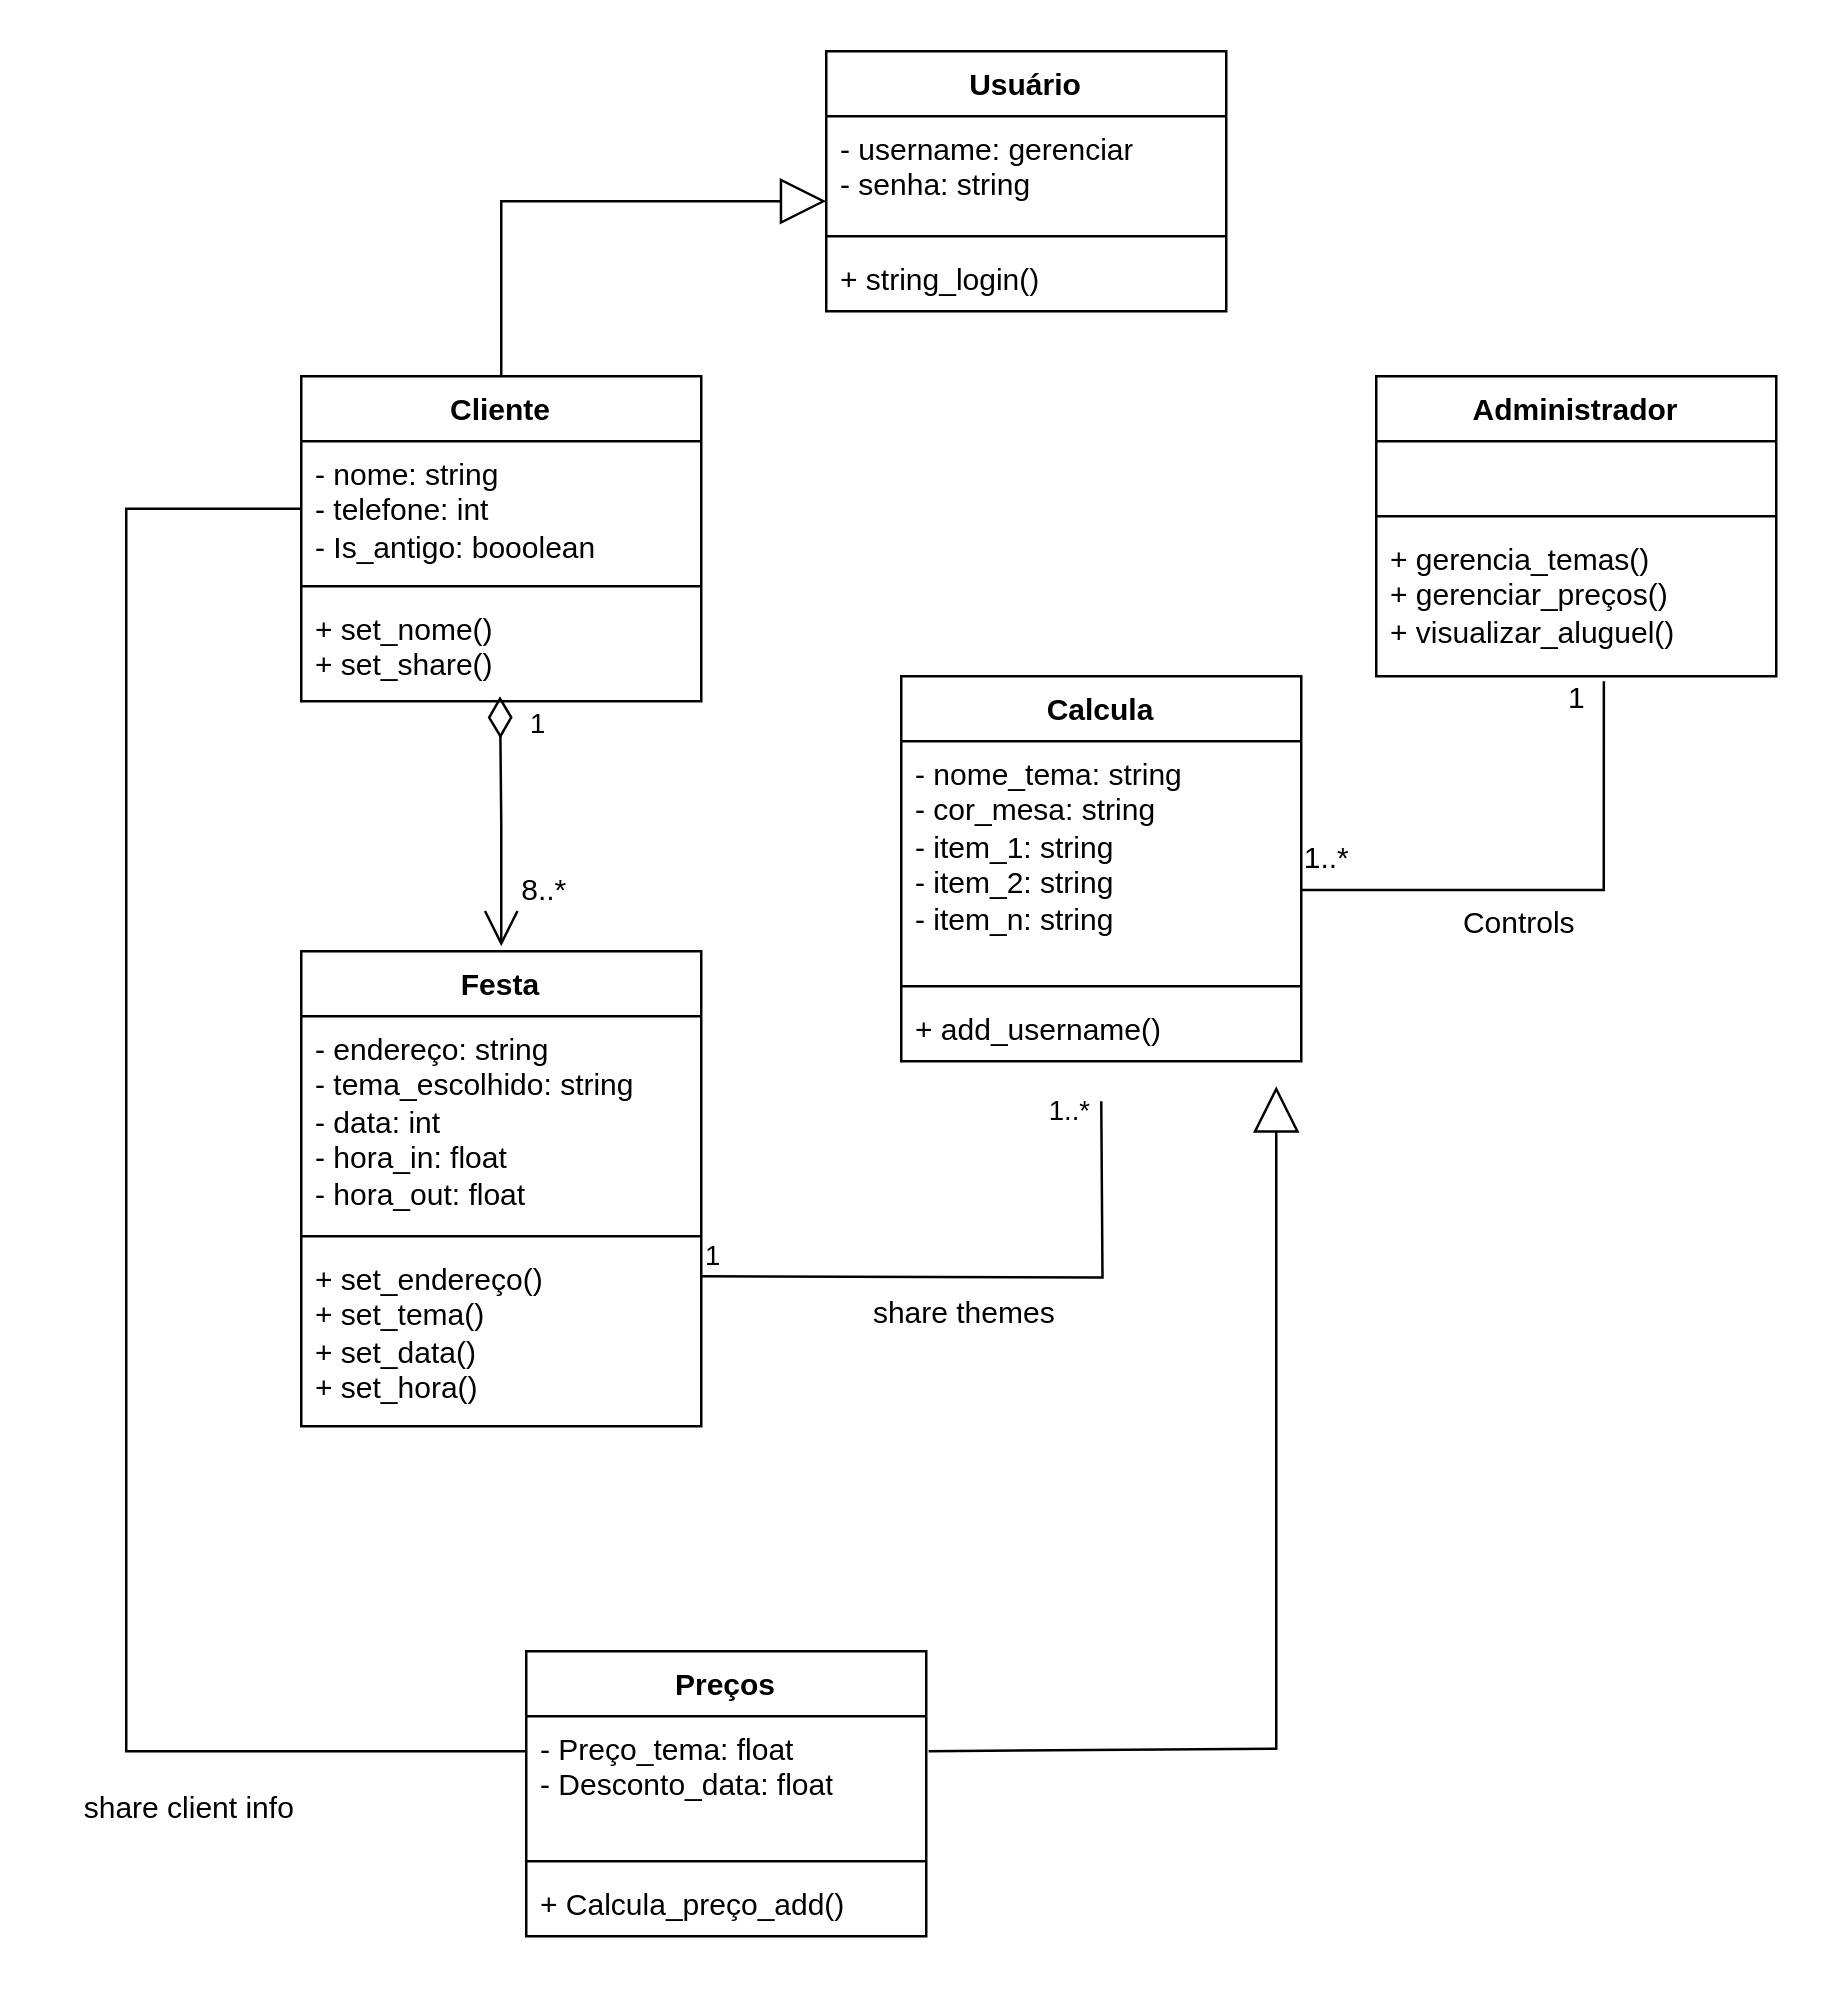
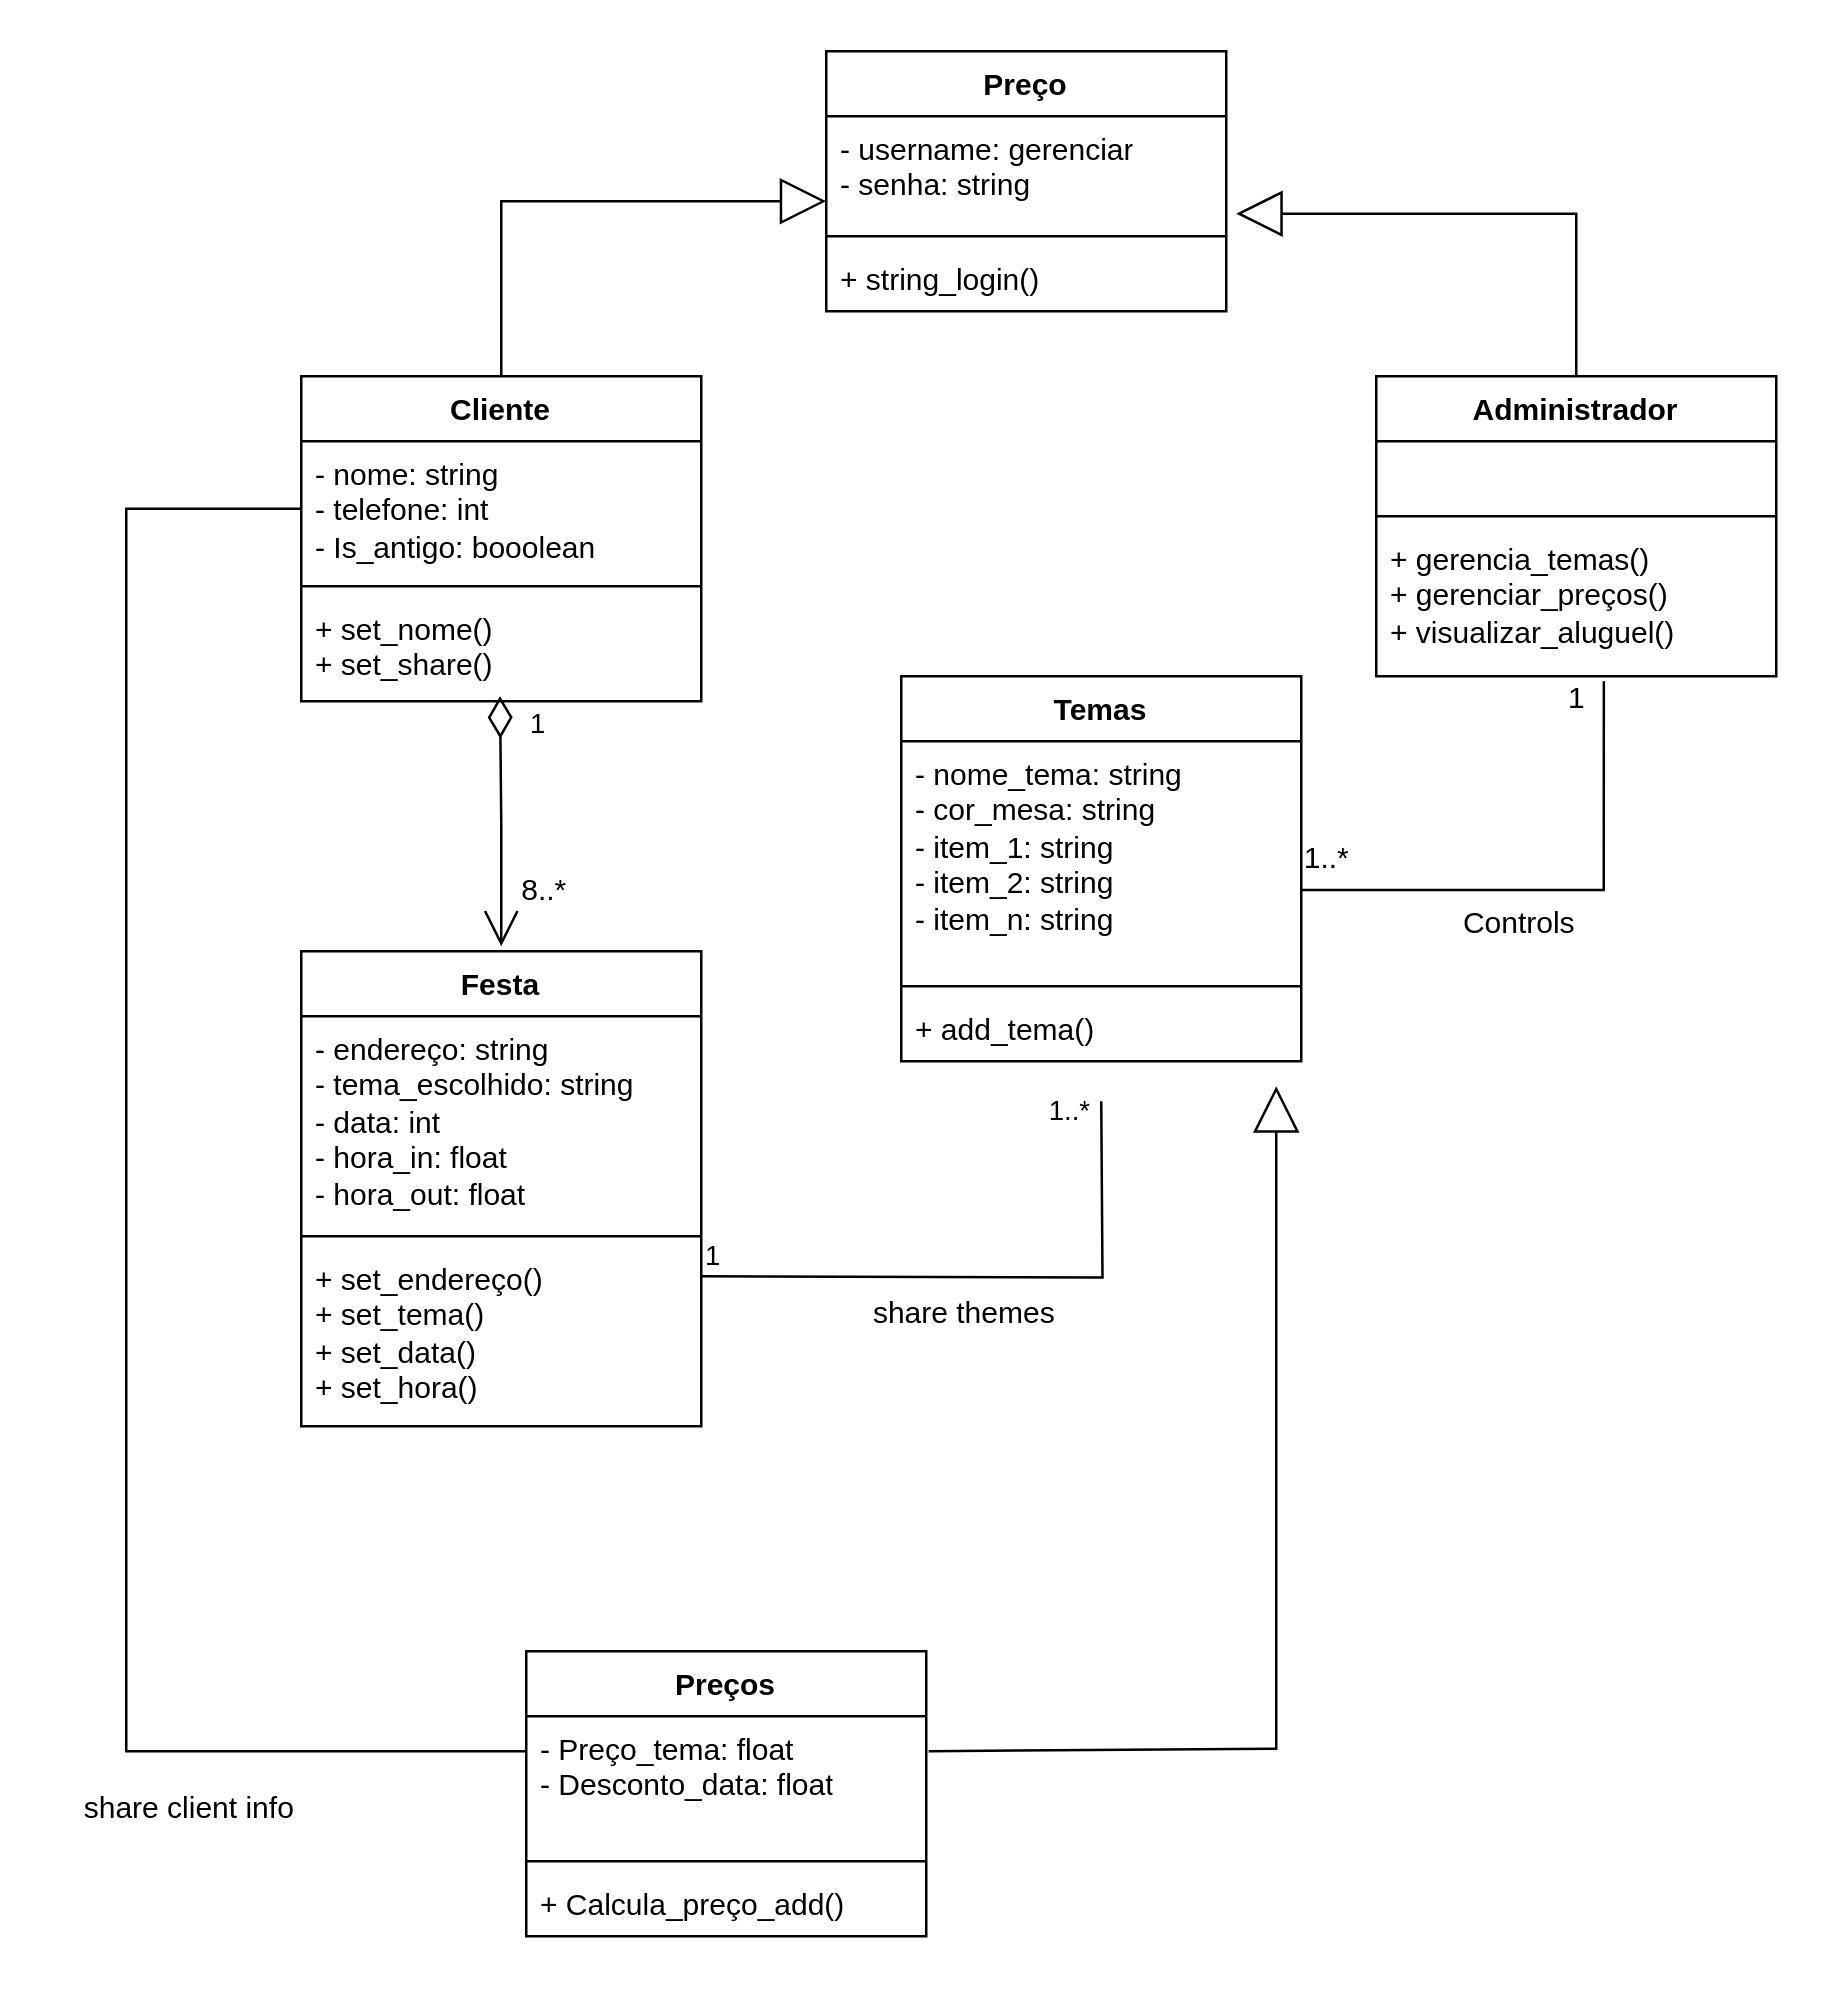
node "Usuário": label "Usuário" -> "Preço"
edge "Administrador" -> "- username: gerenciar - senha: string": added
node "Calcula": label "Calcula" -> "Temas"
node "+ add_username()": label "+ add_username()" -> "+ add_tema()"
